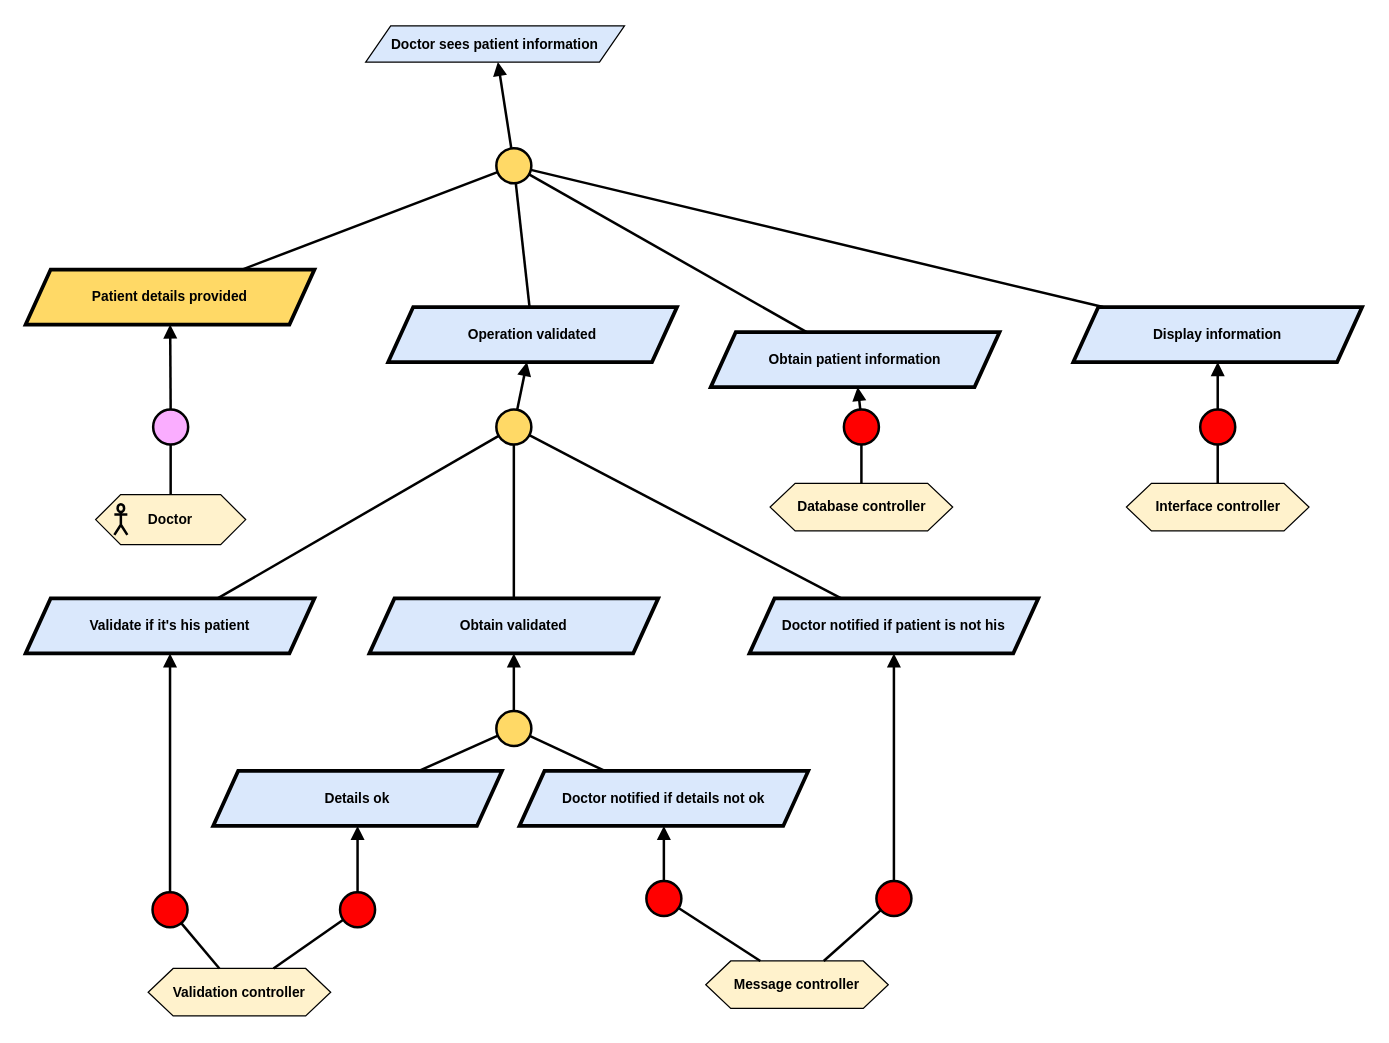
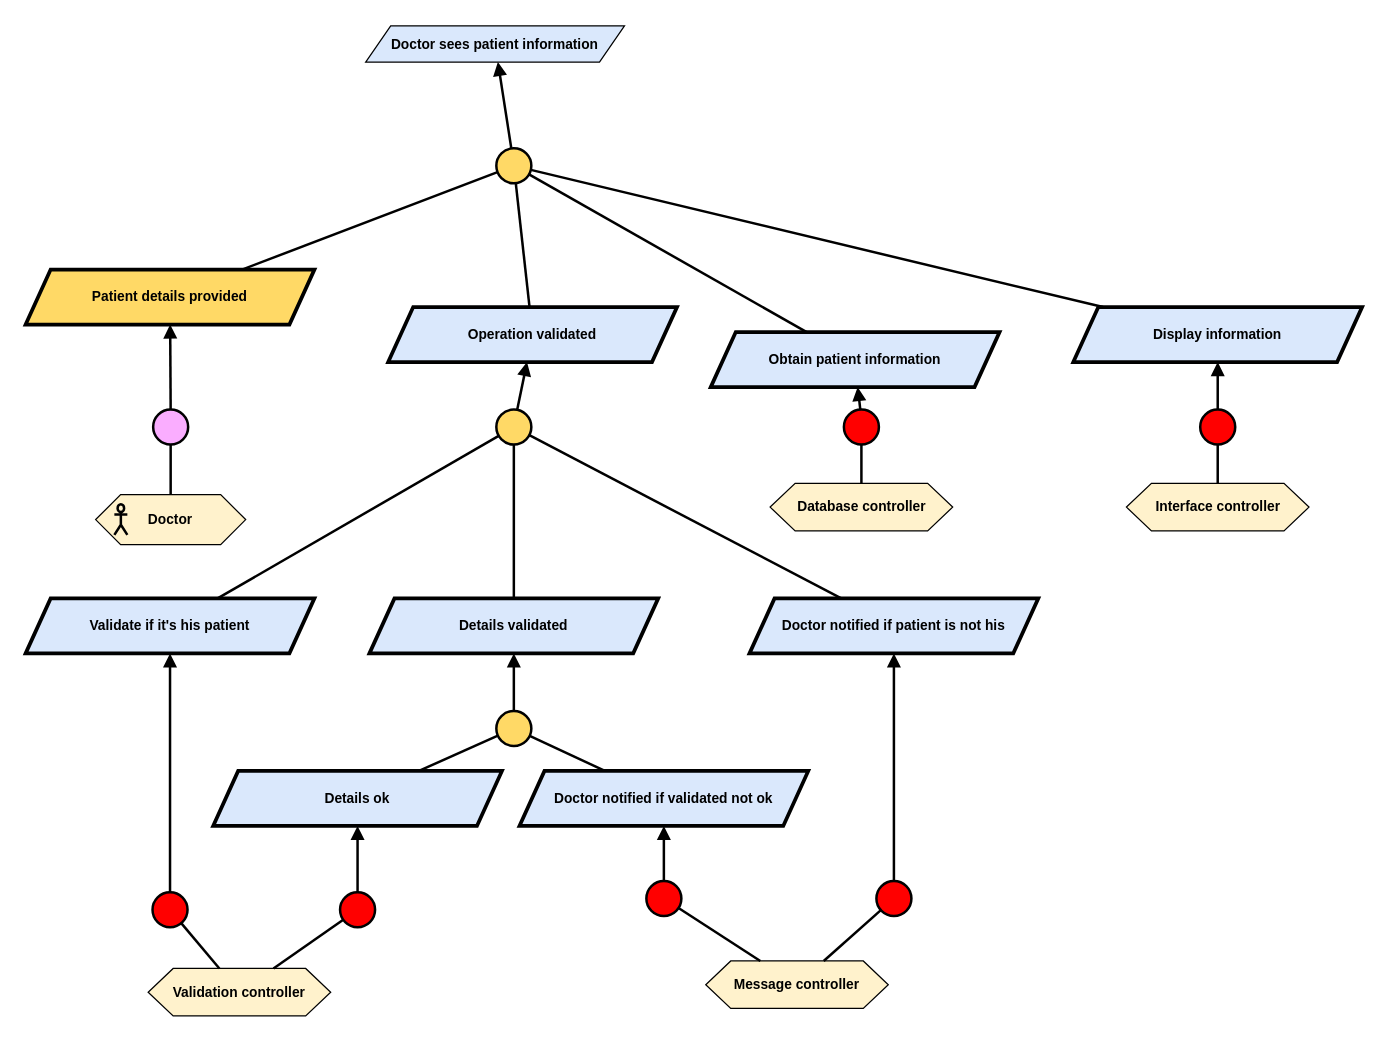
node "Obtain validated": label "Obtain validated" -> "Details validated"
node "Doctor notified if details not ok": label "Doctor notified if details not ok" -> "Doctor notified if validated not ok"
